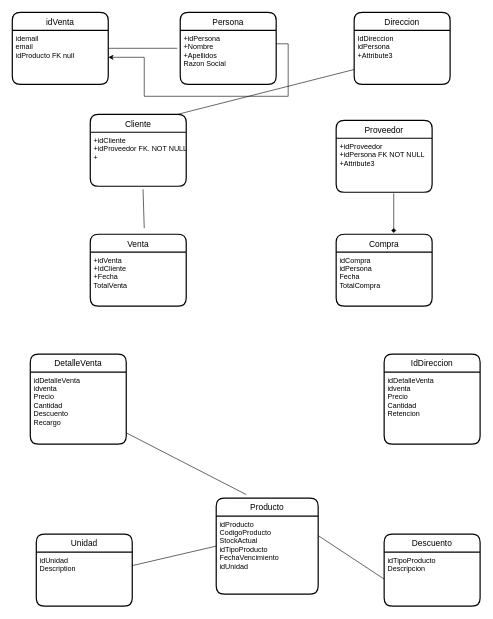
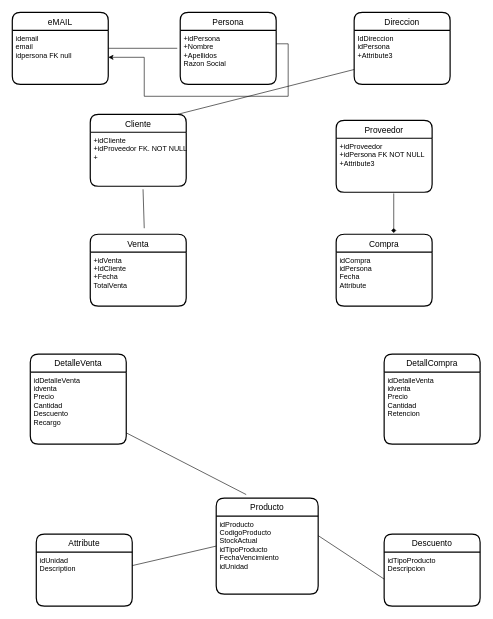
node "idVenta": label "idVenta" -> "eMAIL"
node "idemail email idProducto FK null": label "idemail email idProducto FK null" -> "idemail email idpersona FK null"
node "idCompra idPersona Fecha TotalCompra": label "idCompra idPersona Fecha TotalCompra" -> "idCompra idPersona Fecha Attribute"
node "IdDireccion": label "IdDireccion" -> "DetallCompra"
node "Unidad": label "Unidad" -> "Attribute"
